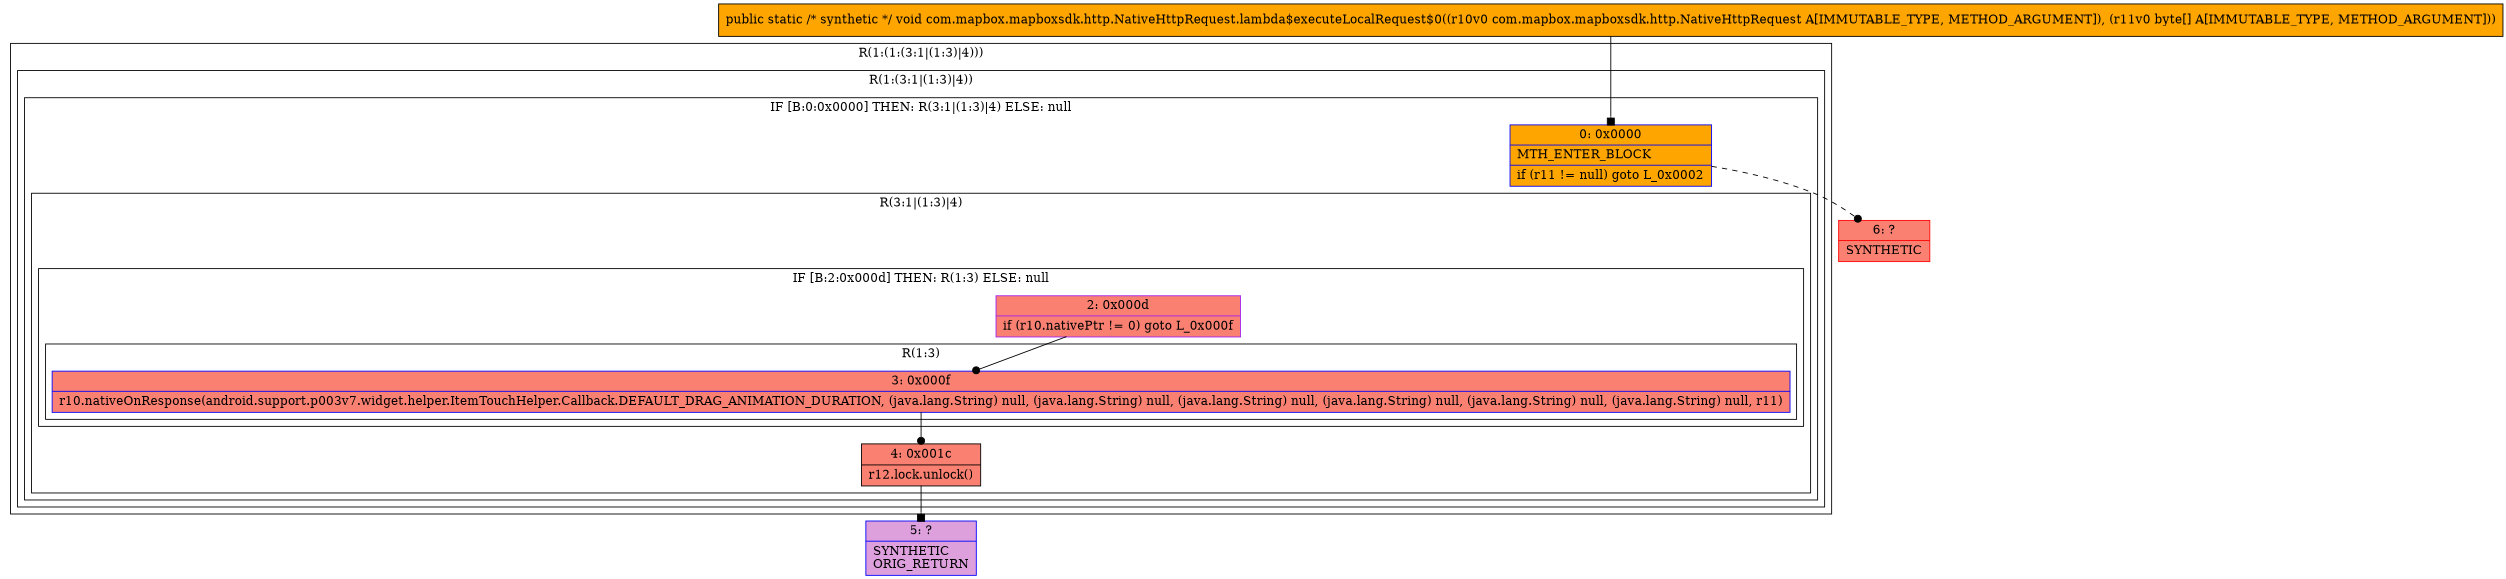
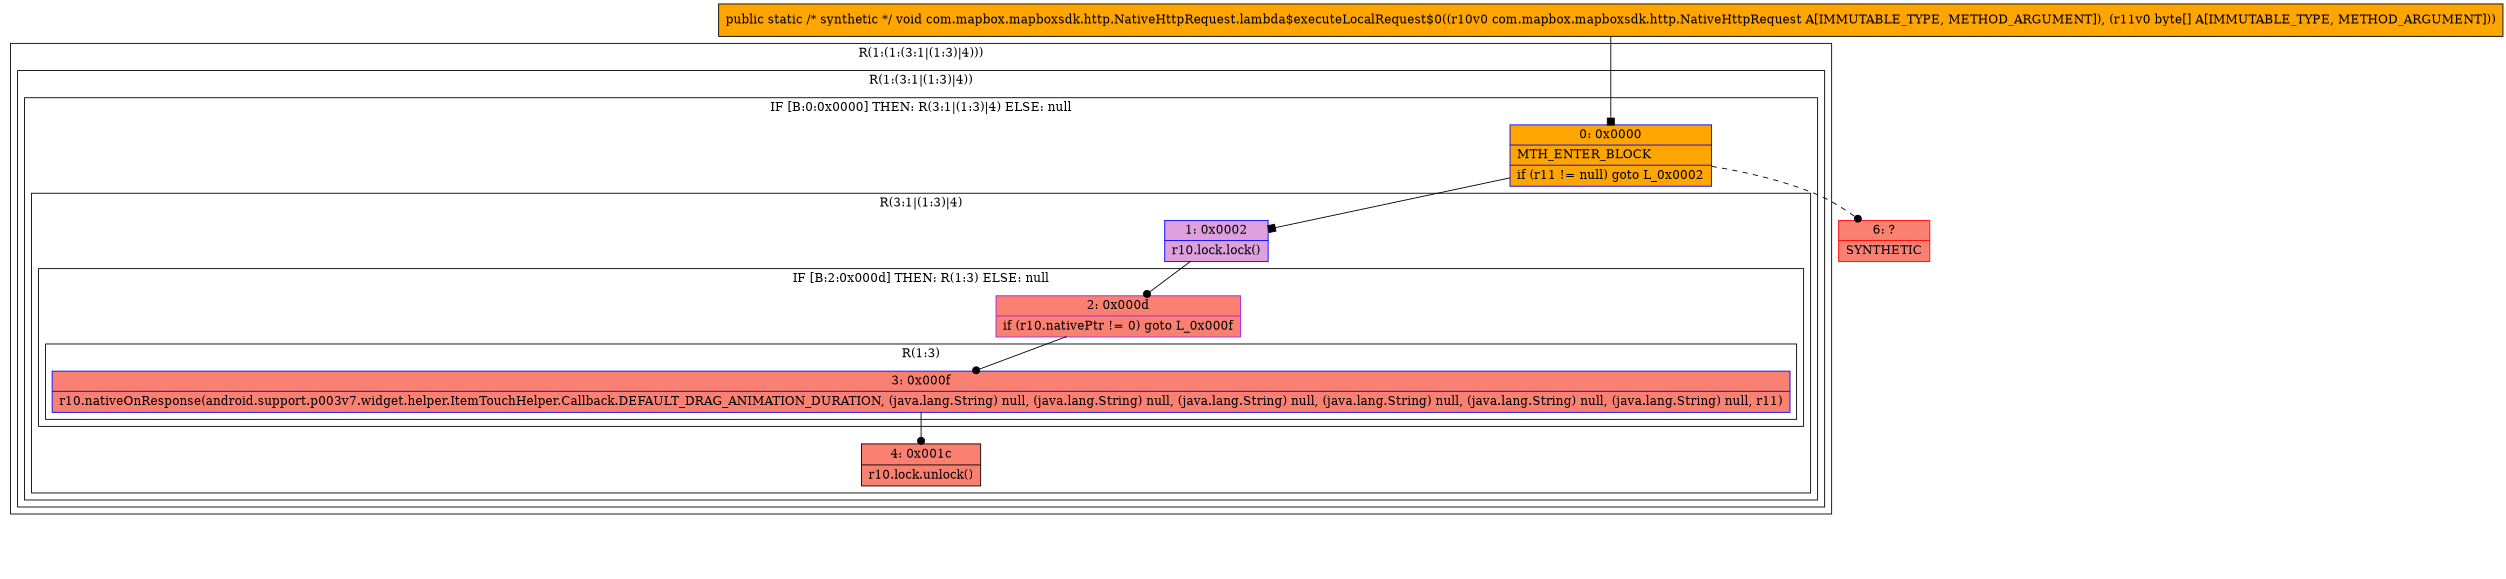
node "1: 0x0002": added
node "4: 0x001c": text "r12.lock.unlock()" -> "r10.lock.unlock()"
node "5: ?": removed
